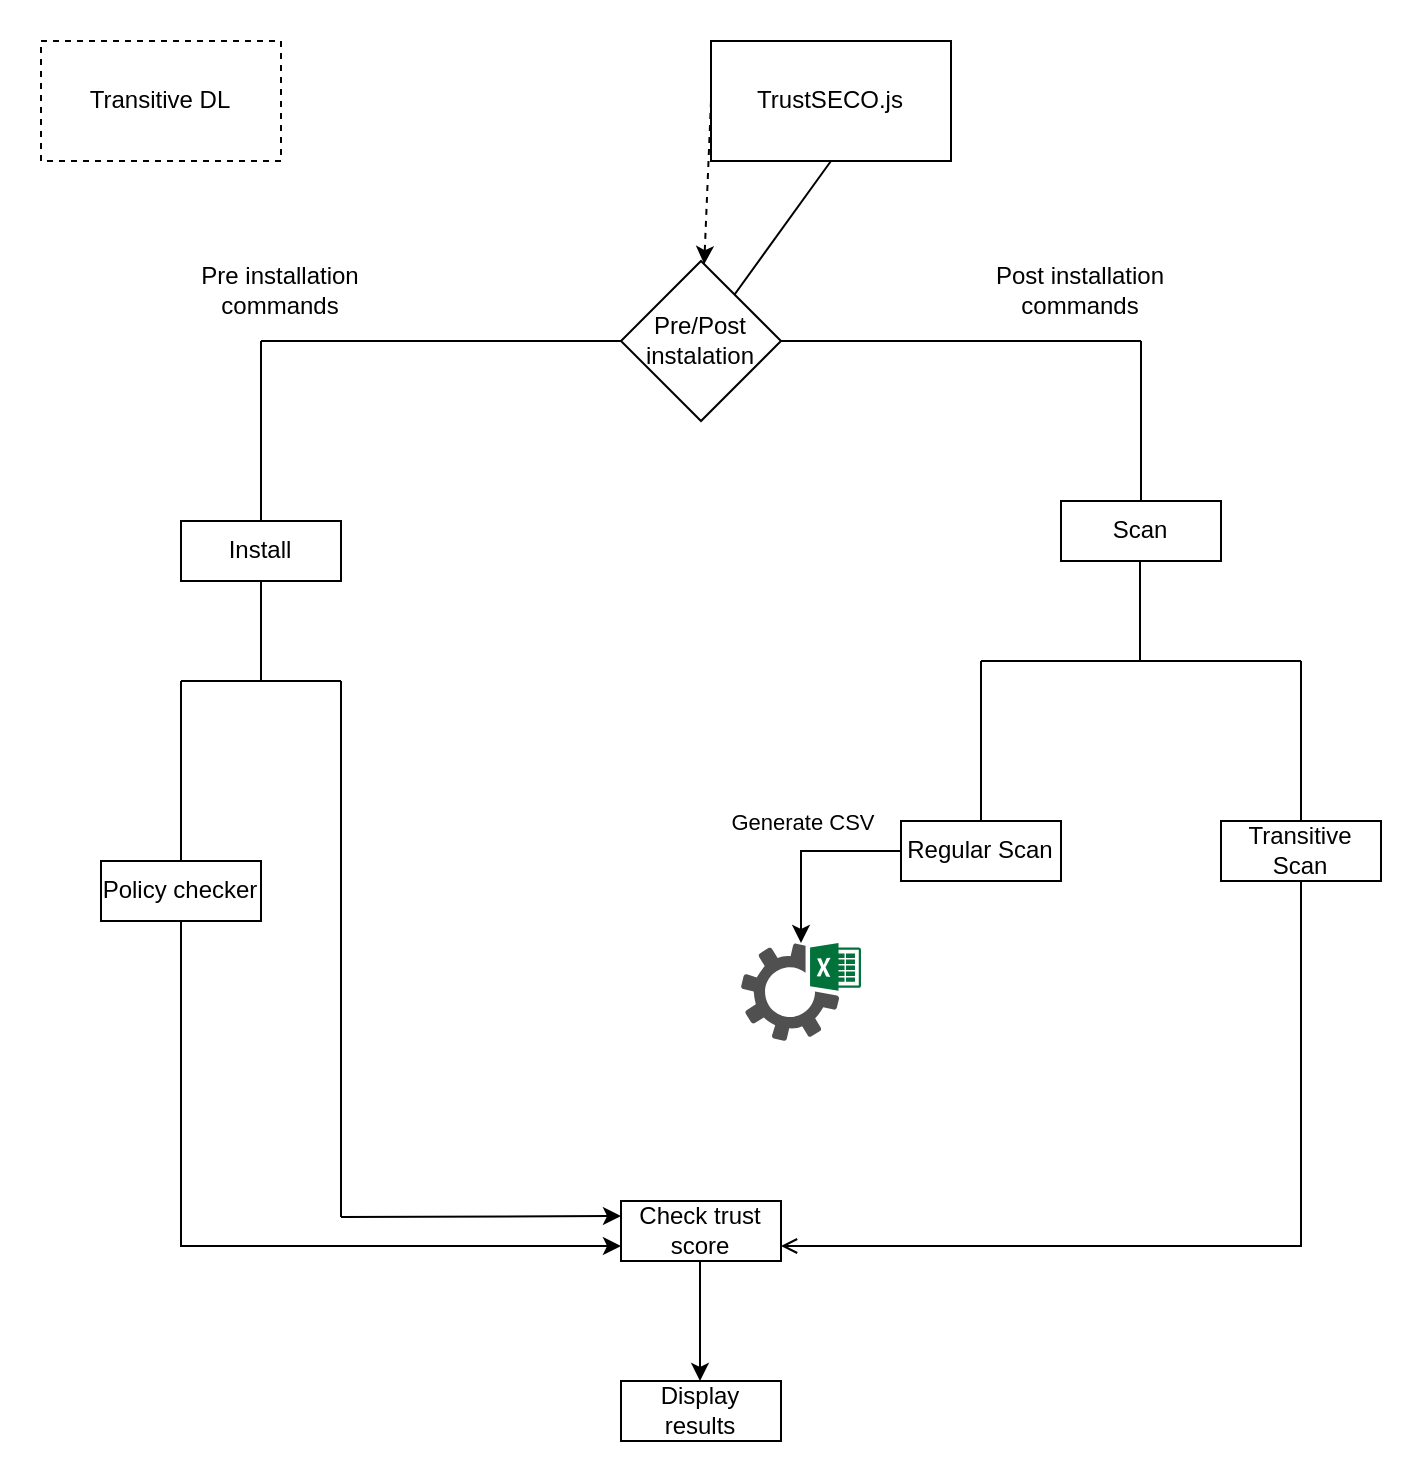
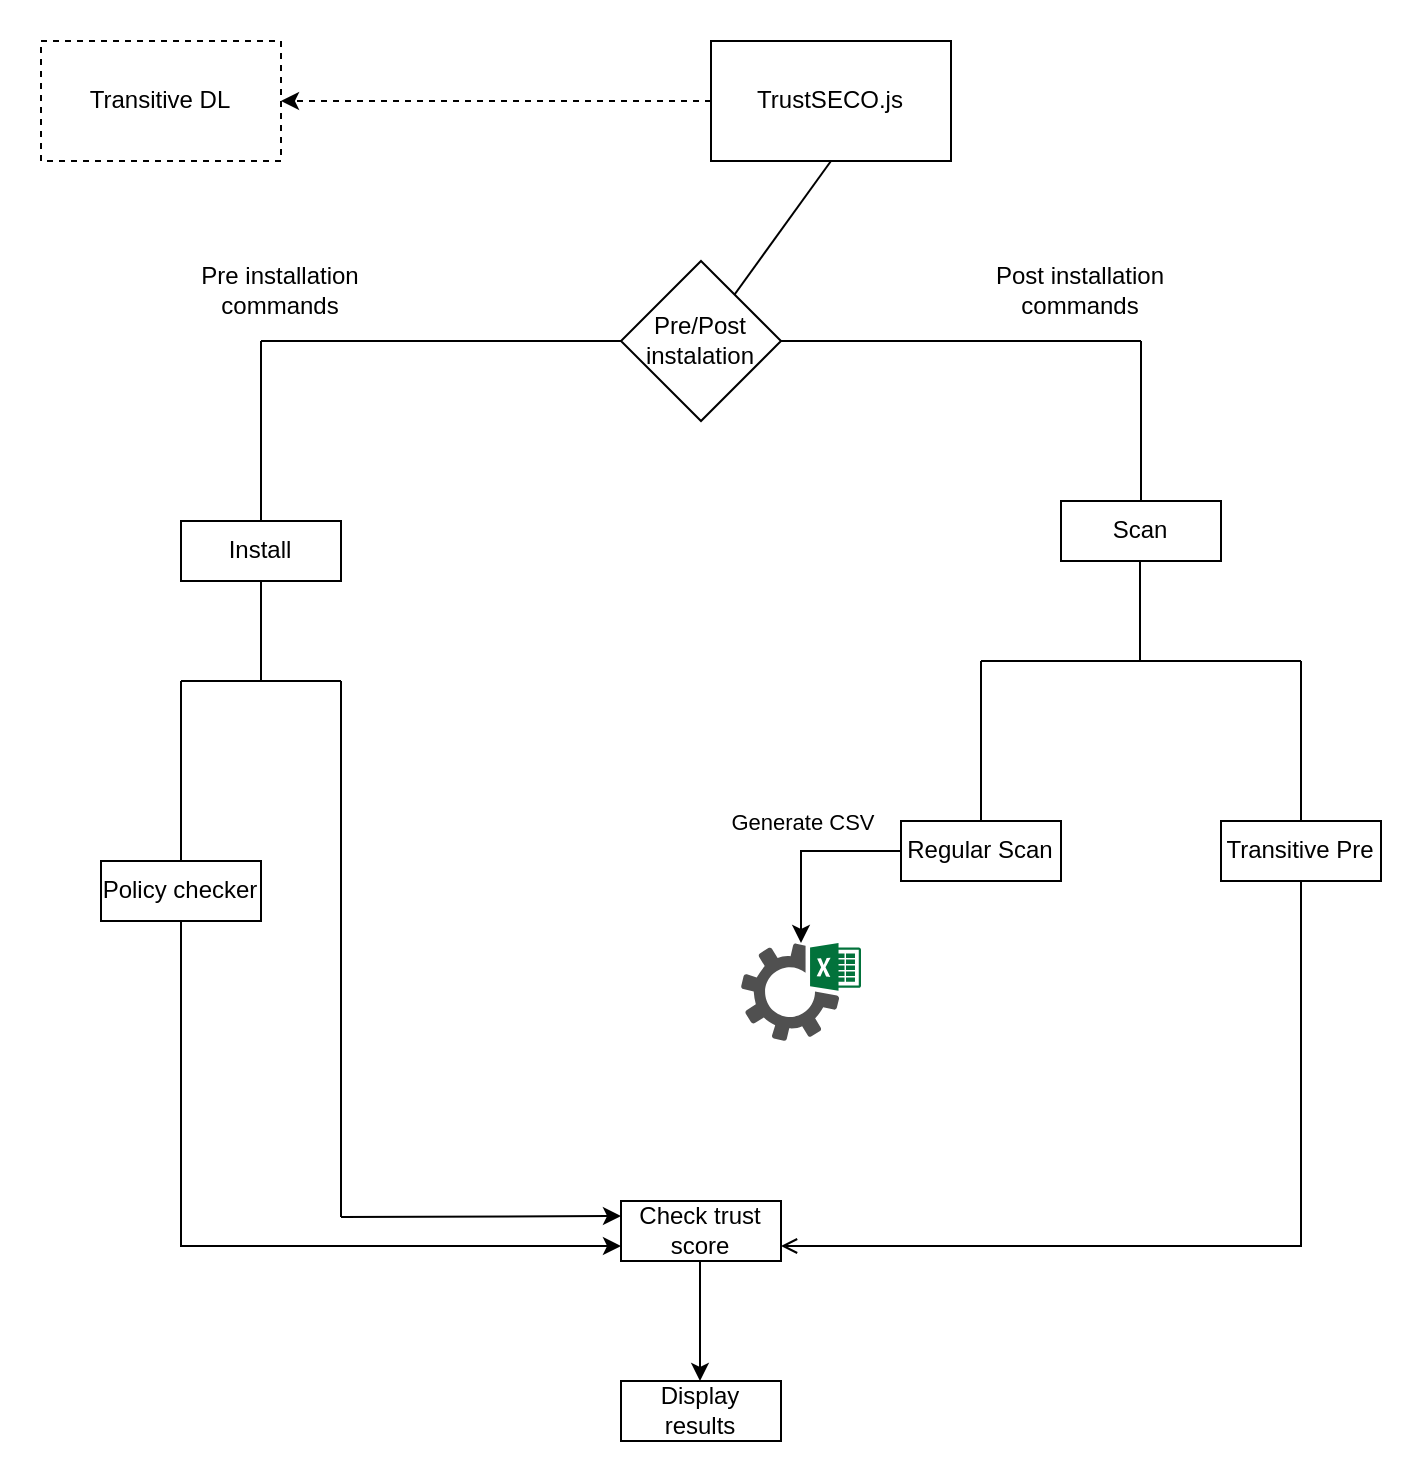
edge "TrustSECO.js" -> "Pre/Post instalation": now "TrustSECO.js" -> "Transitive DL"
node "Transitive Scan": label "Transitive Scan" -> "Transitive Pre"
